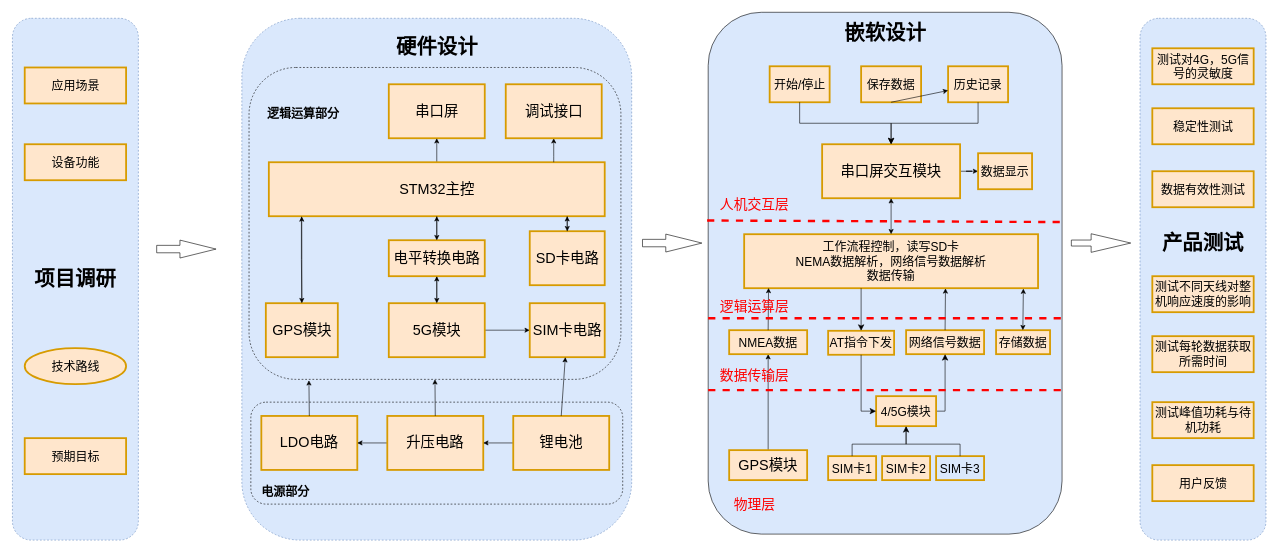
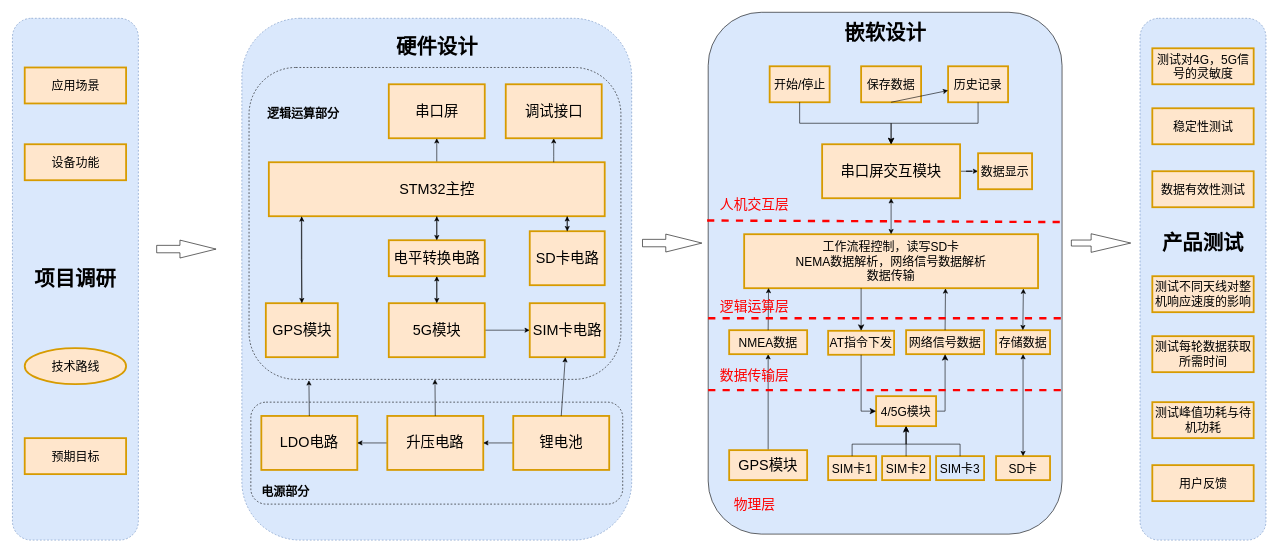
edge "SIM卡2" -> "4/5G模块": added
edge "存储数据" -- "SD卡": added
node "SD卡": added
